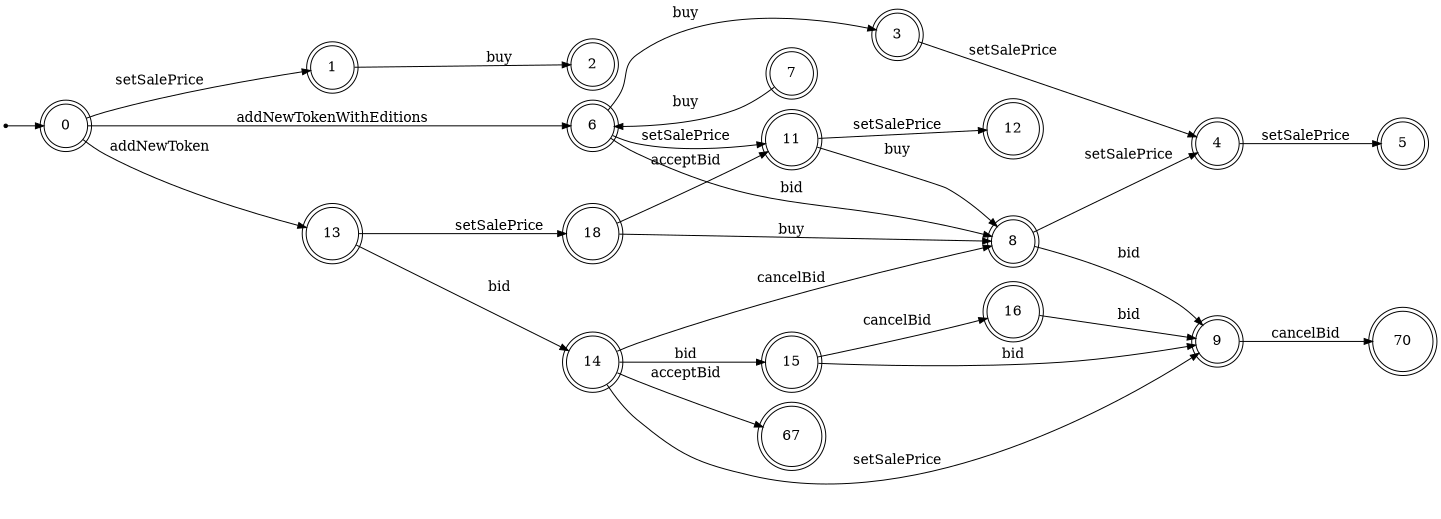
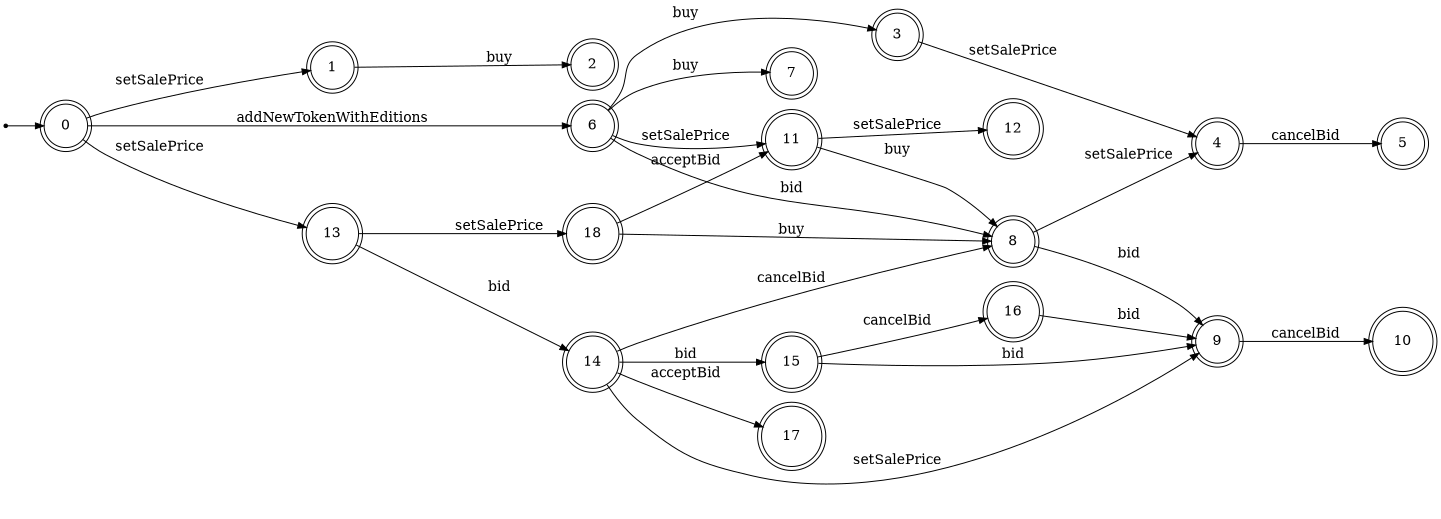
edge "7" -> "6": reversed
edge "4" -> "5": label " setSalePrice " -> " cancelBid "
edge "0" -> "13": label " addNewToken " -> " setSalePrice "
node "70": label "70" -> "10"
node "67": label "67" -> "17"
